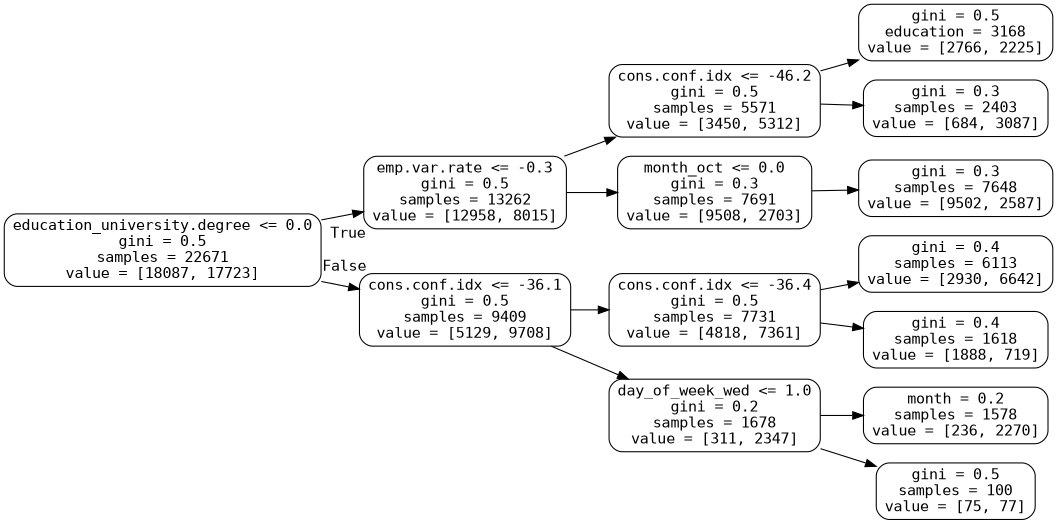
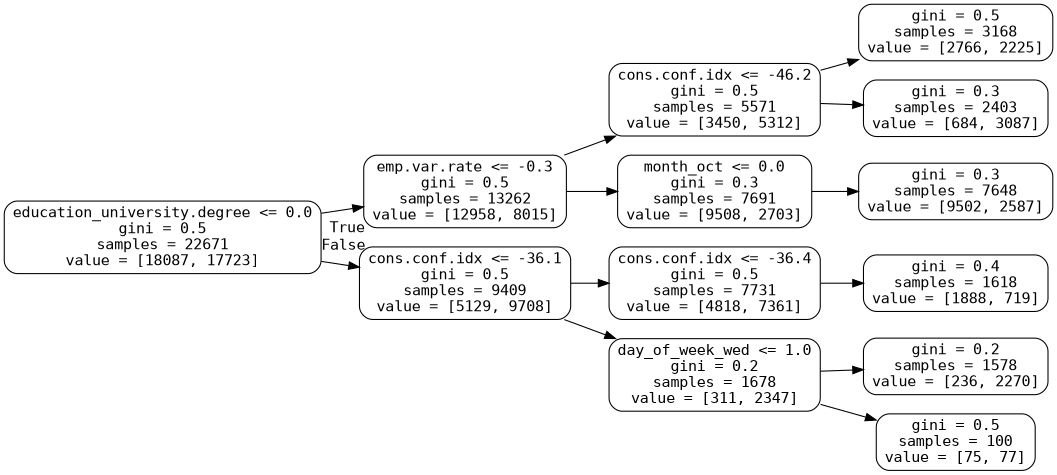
node "gini = 0.5 education = 3168 value = [2766, 2225]": label "gini = 0.5 education = 3168 value = [2766, 2225]" -> "gini = 0.5 samples = 3168 value = [2766, 2225]"
node "gini = 0.4 samples = 6113 value = [2930, 6642]": removed
node "month = 0.2 samples = 1578 value = [236, 2270]": label "month = 0.2 samples = 1578 value = [236, 2270]" -> "gini = 0.2 samples = 1578 value = [236, 2270]"
